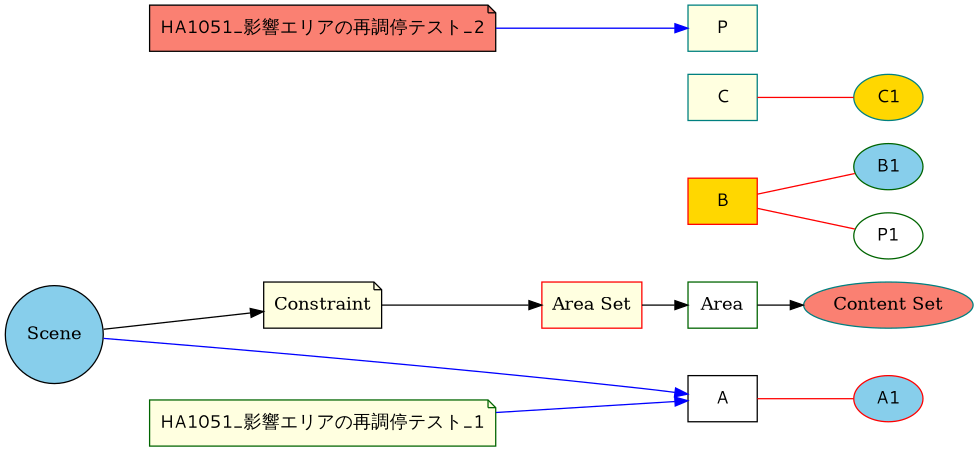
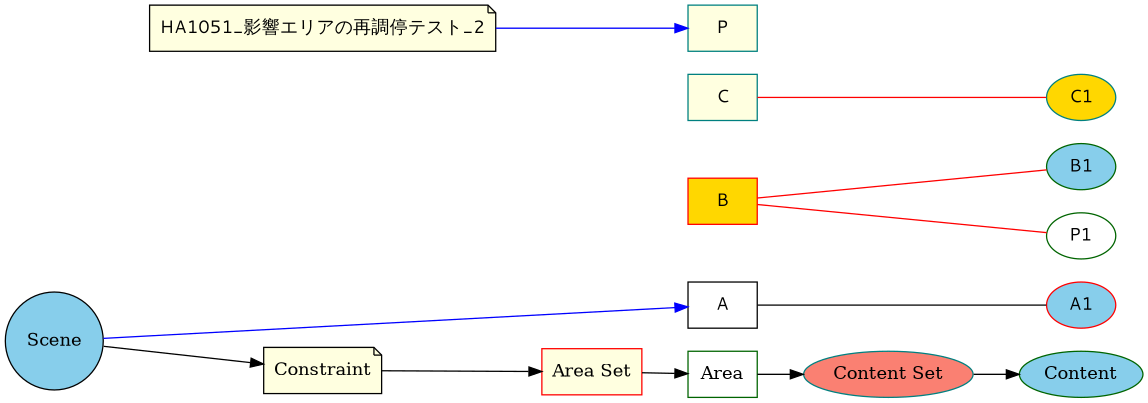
node "HA1051_影響エリアの再調停テスト_2": fillcolor salmon -> lightyellow
node "Content": added
edge "A" -- "A1": color red -> black
node "HA1051_影響エリアの再調停テスト_1": removed
